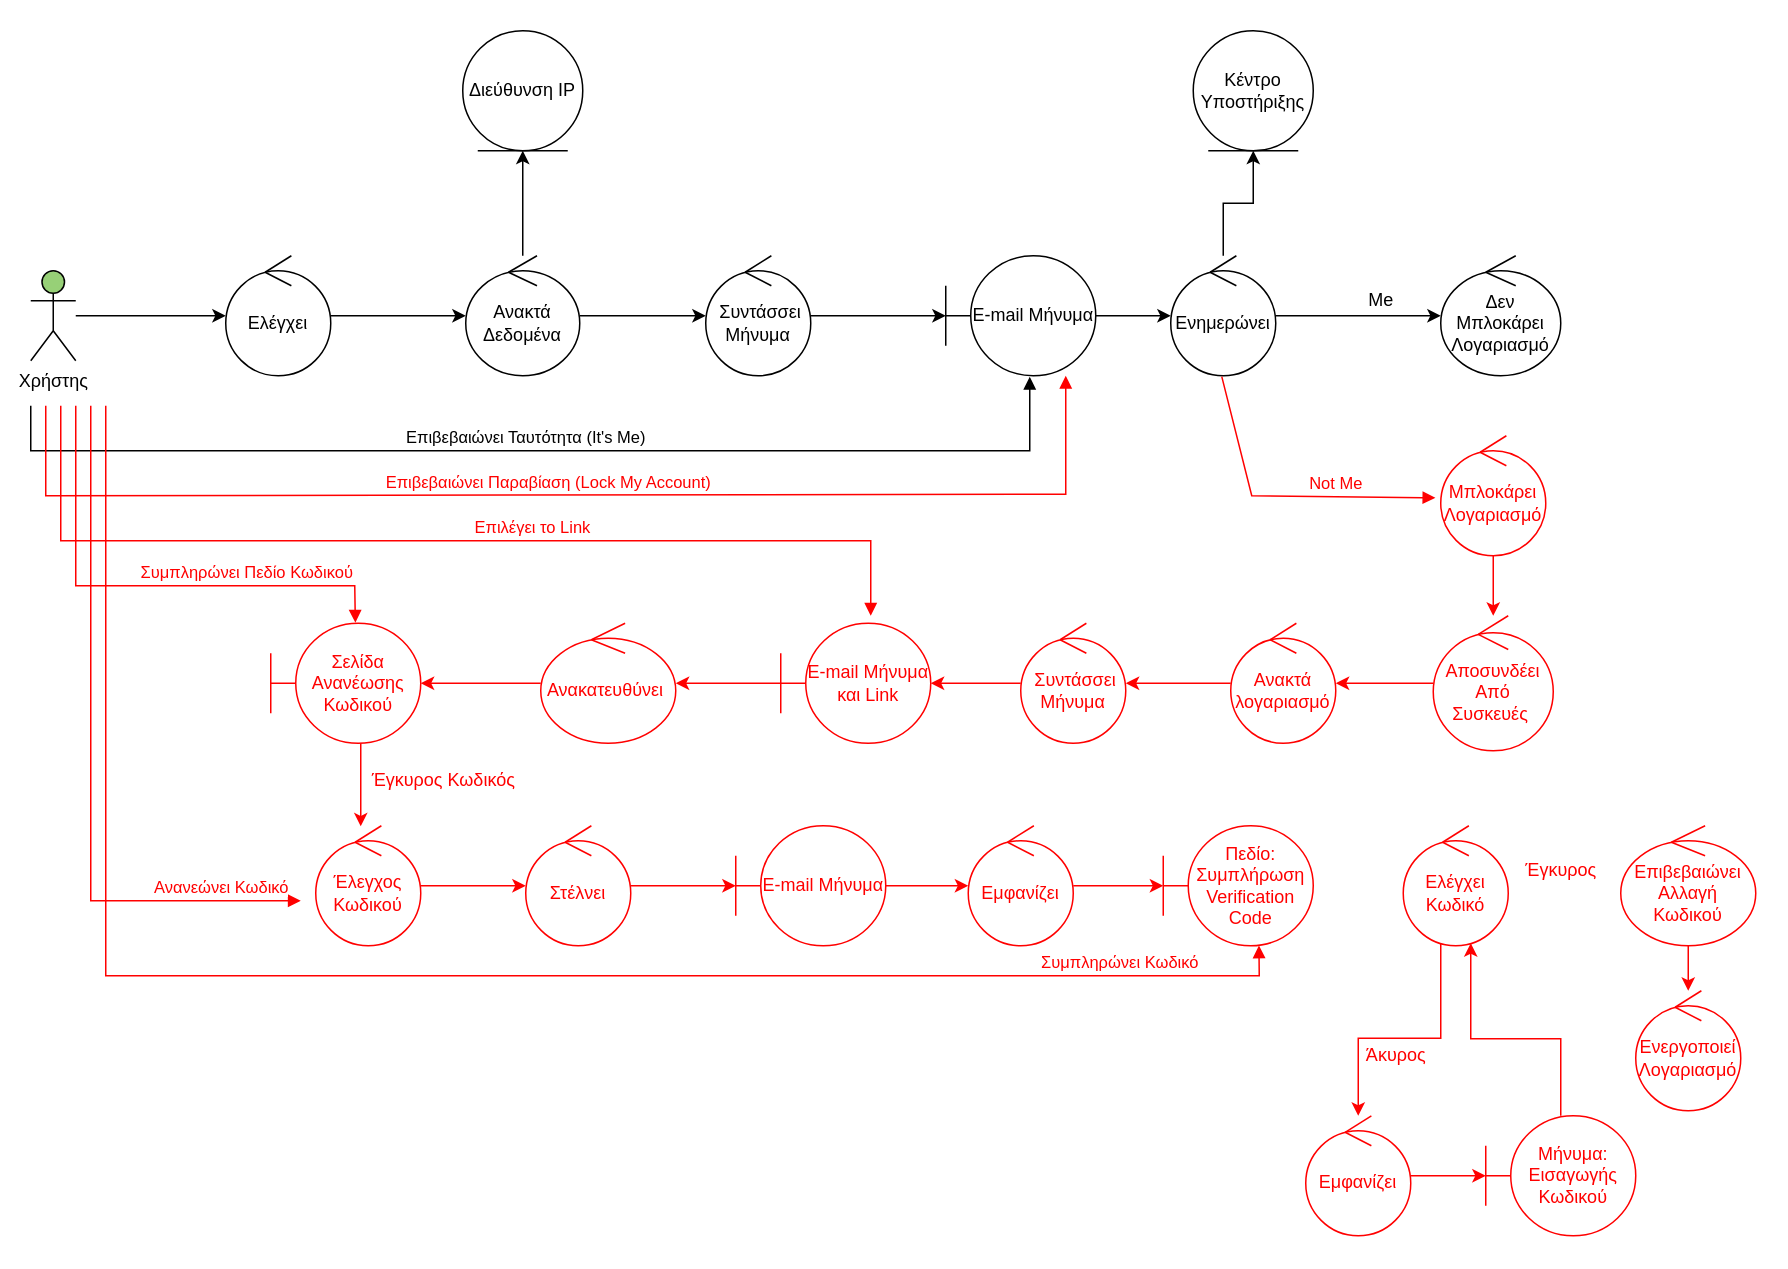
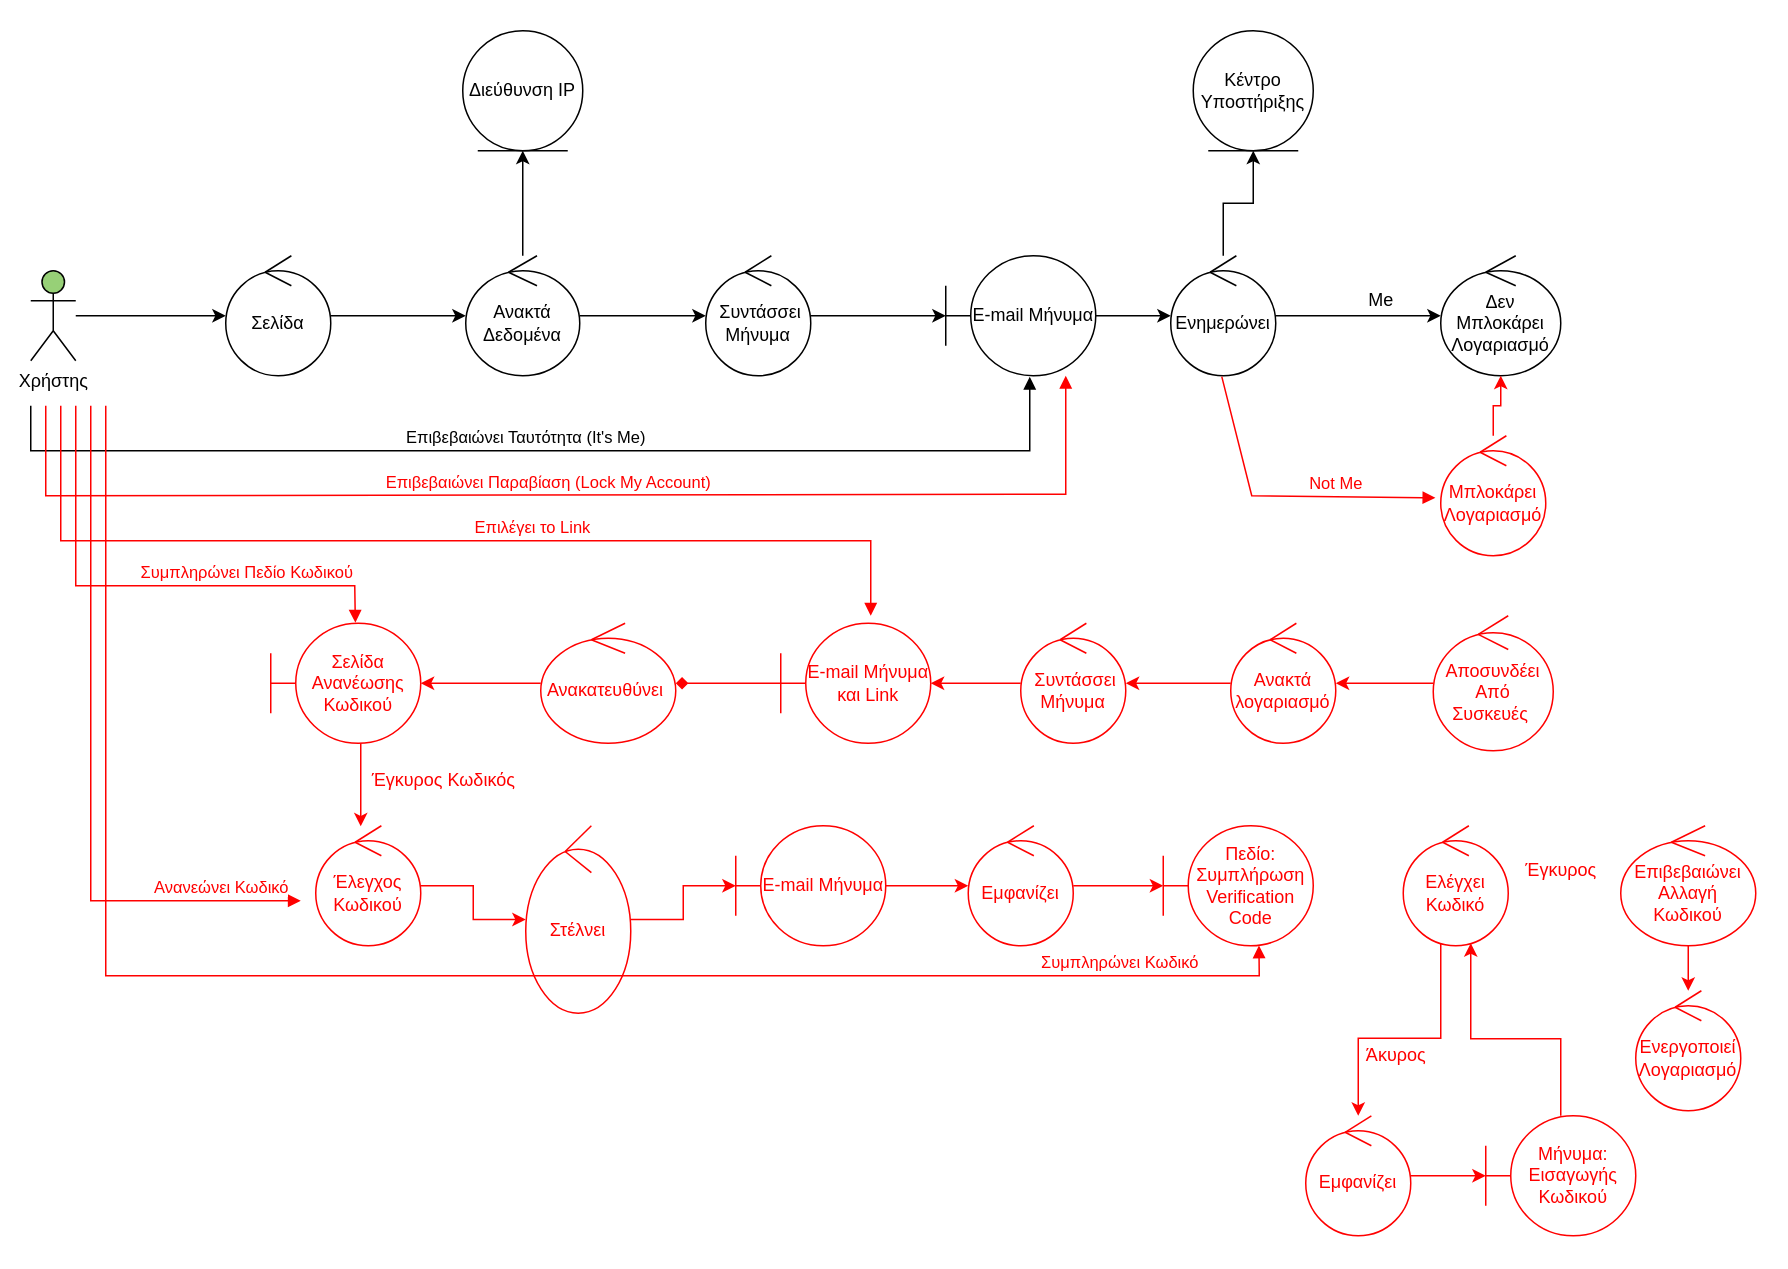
node "Ελέγχει": label "Ελέγχει" -> "Σελίδα"
edge "Μπλοκάρει Λογαριασμό" -> "Αποσυνδέει Από Συσκευές": now "Μπλοκάρει Λογαριασμό" -> "Δεν Μπλοκάρει Λογαριασμό"
edge "E-mail Μήνυμα και Link" -> "Ανακατευθύνει": arrowhead classic -> diamond
node "Στέλνει": size 105x120 -> 105x188
